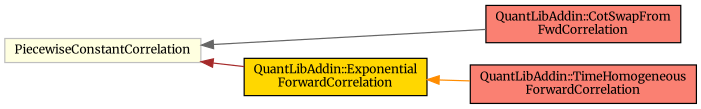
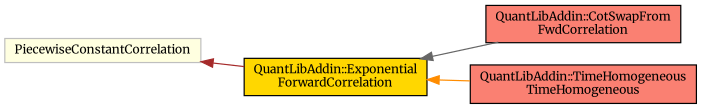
edge "QuantLibAddin::CotSwapFrom FwdCorrelation" -> "PiecewiseConstantCorrelation": now "QuantLibAddin::CotSwapFrom FwdCorrelation" -> "QuantLibAddin::Exponential ForwardCorrelation"
node "QuantLibAddin::TimeHomogeneous ForwardCorrelation": label "QuantLibAddin::TimeHomogeneous ForwardCorrelation" -> "QuantLibAddin::TimeHomogeneous TimeHomogeneous"
